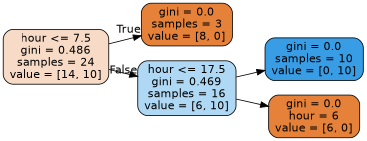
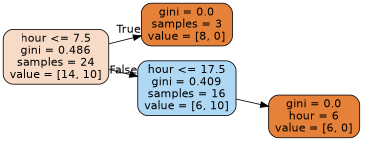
node "gini = 0.0 samples = 10 value = [0, 10]": removed
node "hour <= 17.5 gini = 0.469 samples = 16 value = [6, 10]": label "hour <= 17.5 gini = 0.469 samples = 16 value = [6, 10]" -> "hour <= 17.5 gini = 0.409 samples = 16 value = [6, 10]"
